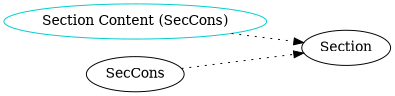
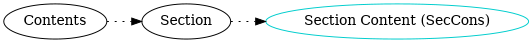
edge "Section Content (SecCons)" -> "Section": reversed
node "SecCons": label "SecCons" -> "Contents"
